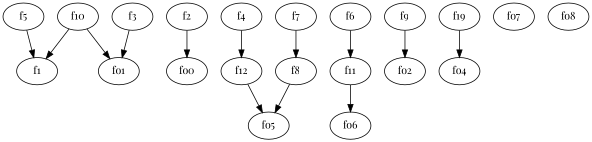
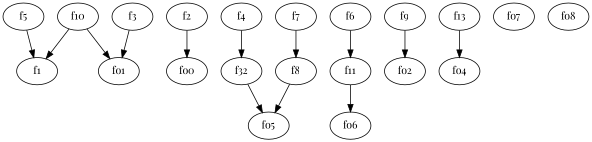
node "f19": label "f19" -> "f13"
node "f12": label "f12" -> "f32"
